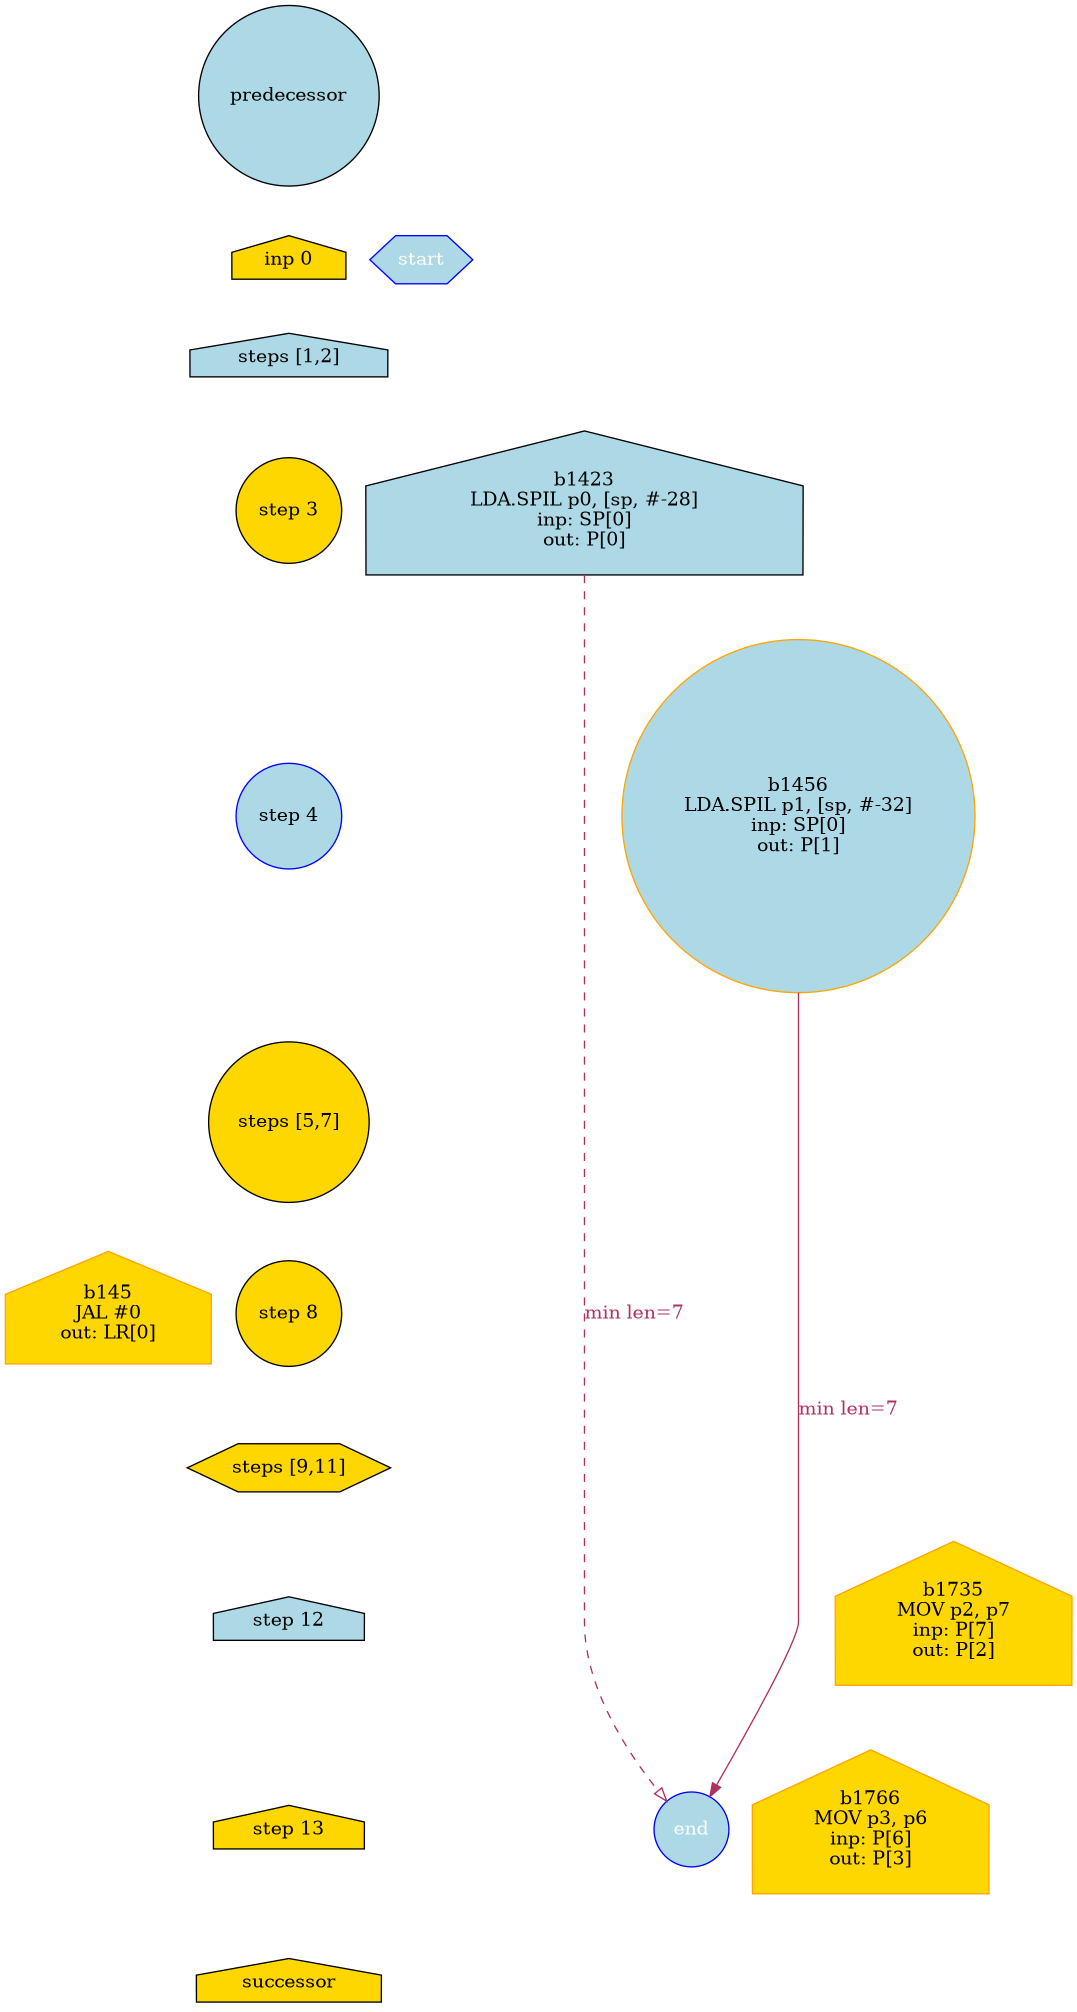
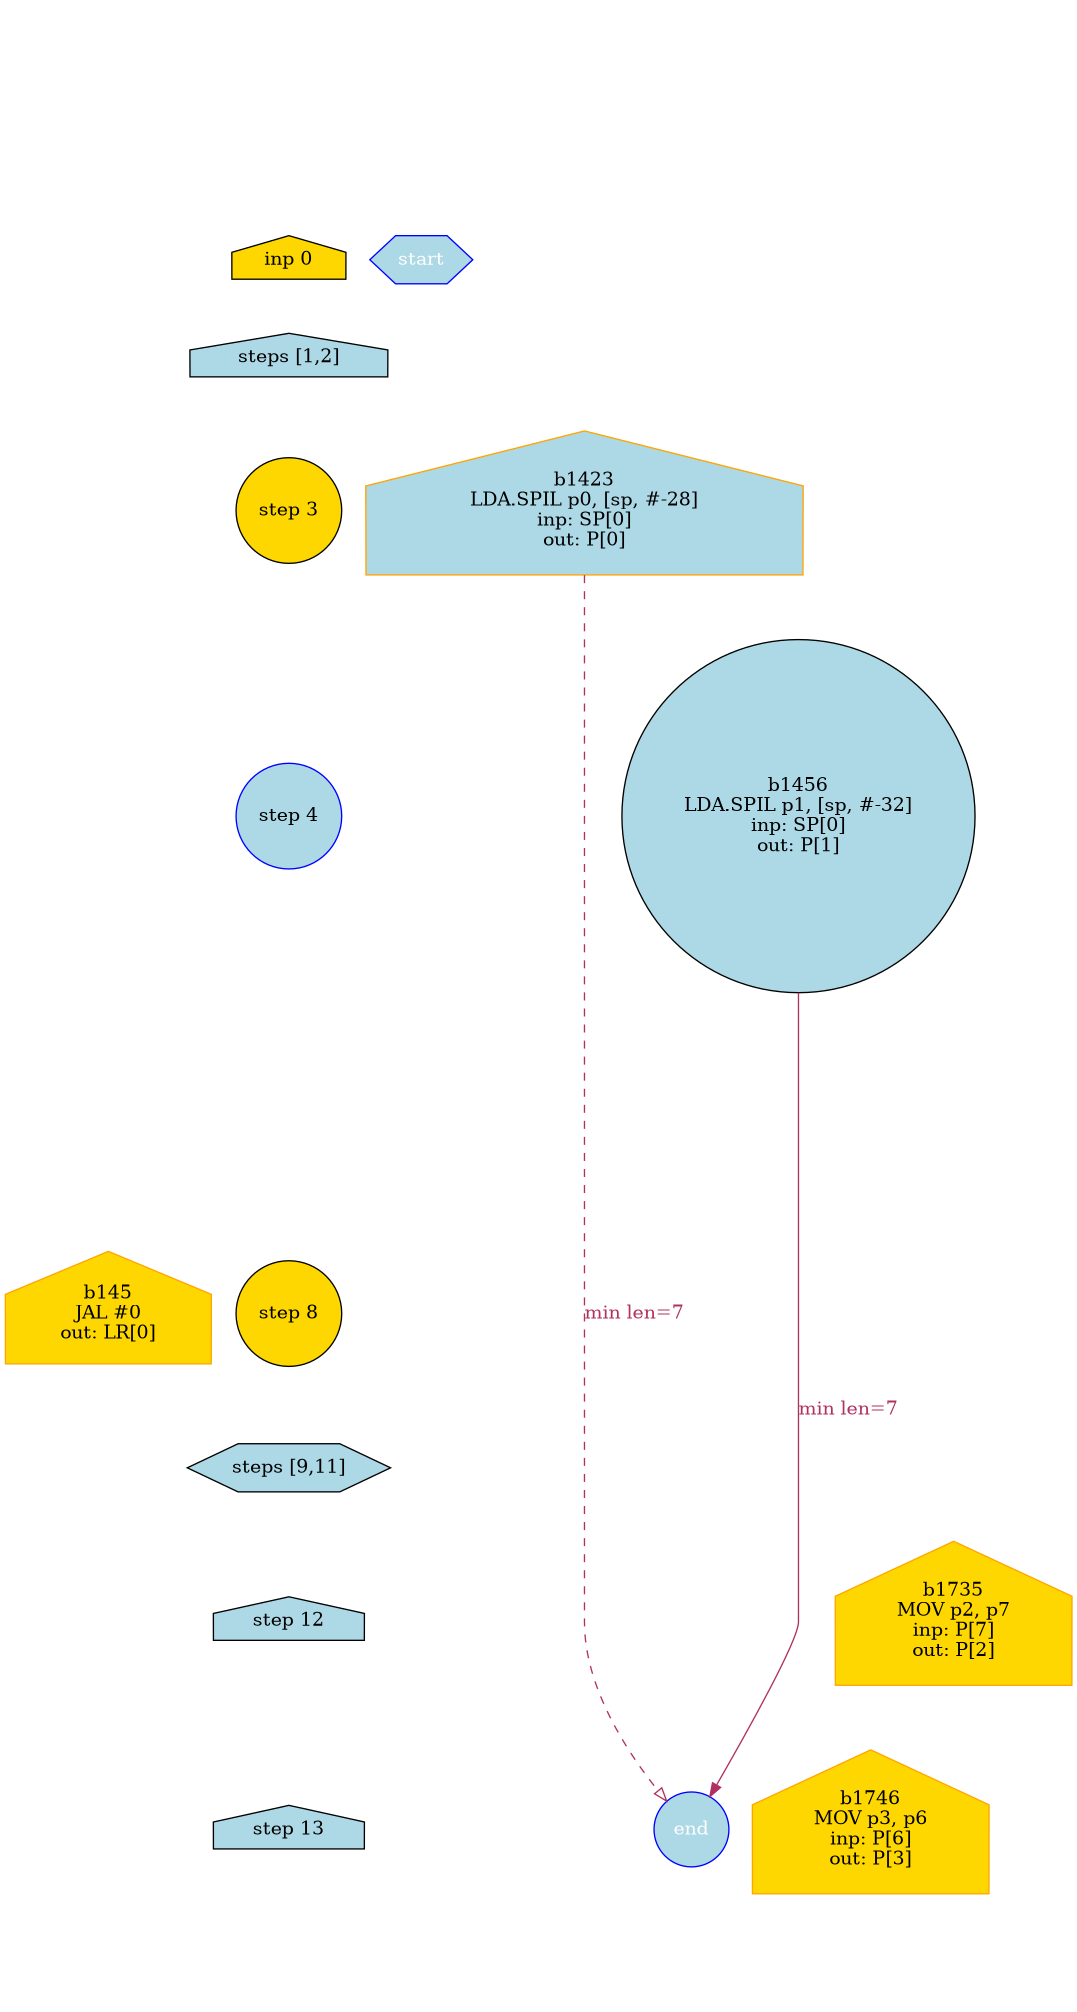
node "predecessor": removed
node "b1423 LDA.SPIL p0, [sp, #-28] inp: SP[0] out: P[0]": color black -> orange
node "b1456 LDA.SPIL p1, [sp, #-32] inp: SP[0] out: P[1]": color orange -> black
node "steps [5,7]": removed
node "steps [9,11]": fillcolor gold -> lightblue
node "step 13": fillcolor gold -> lightblue
node "b1766 MOV p3, p6 inp: P[6] out: P[3]": label "b1766 MOV p3, p6 inp: P[6] out: P[3]" -> "b1746 MOV p3, p6 inp: P[6] out: P[3]"
node "successor": removed
